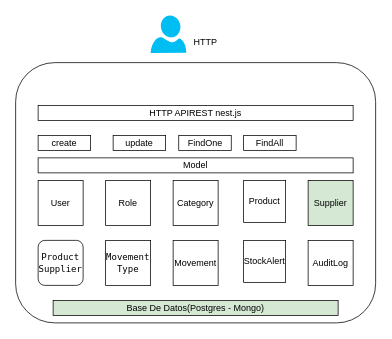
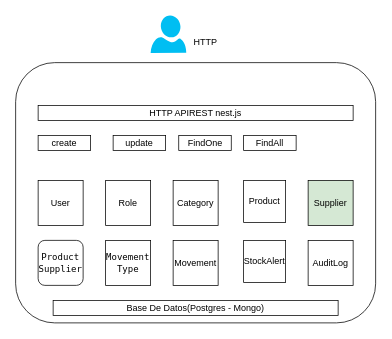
node "Model": removed
node "Base De Datos(Postgres - Mongo)": fillcolor #d5e8d4 -> #ffffff
